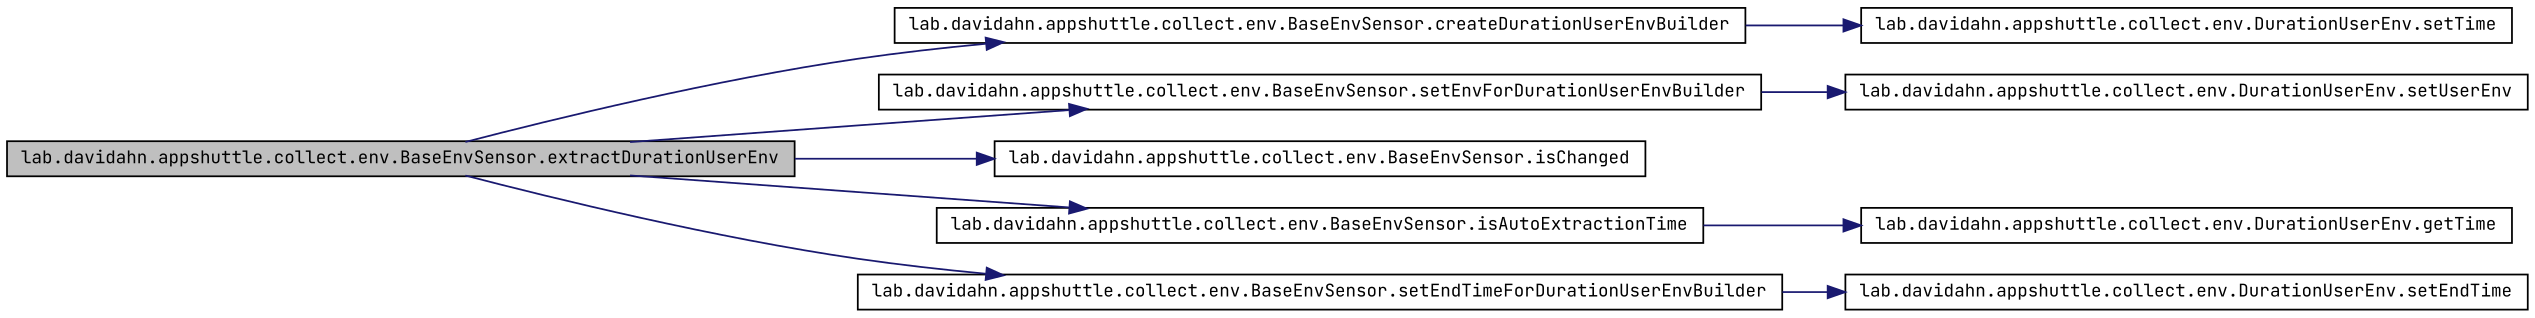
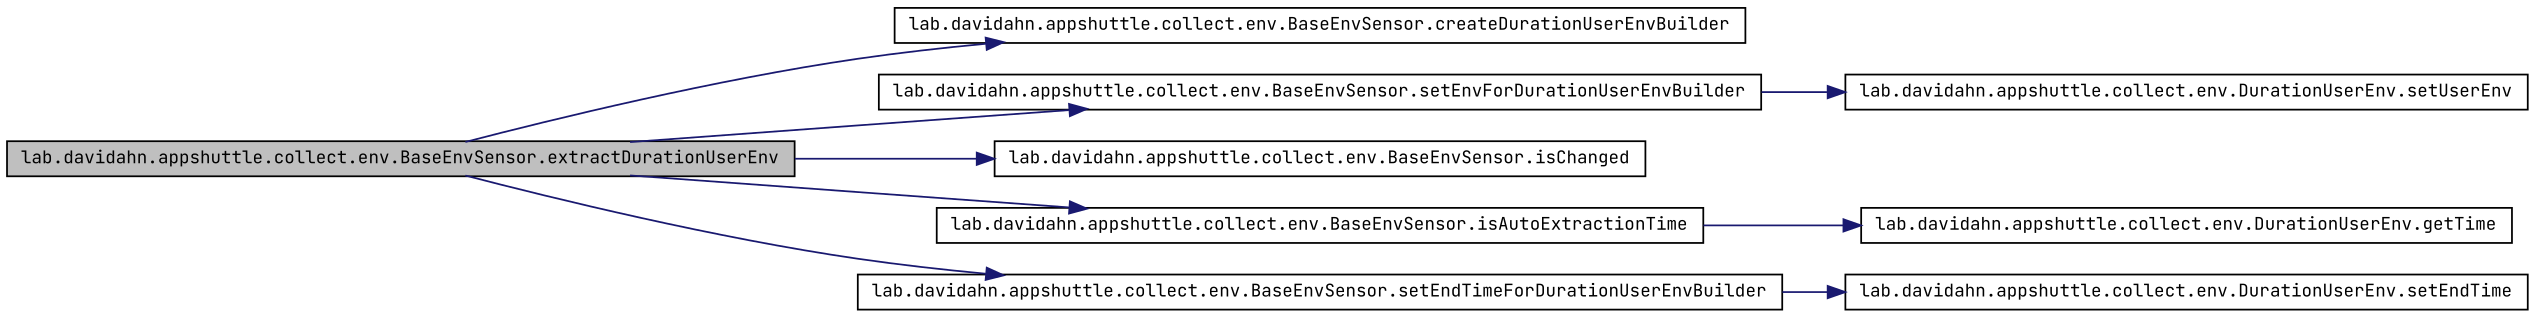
node "lab.davidahn.appshuttle.collect.env.DurationUserEnv.setTime": removed
